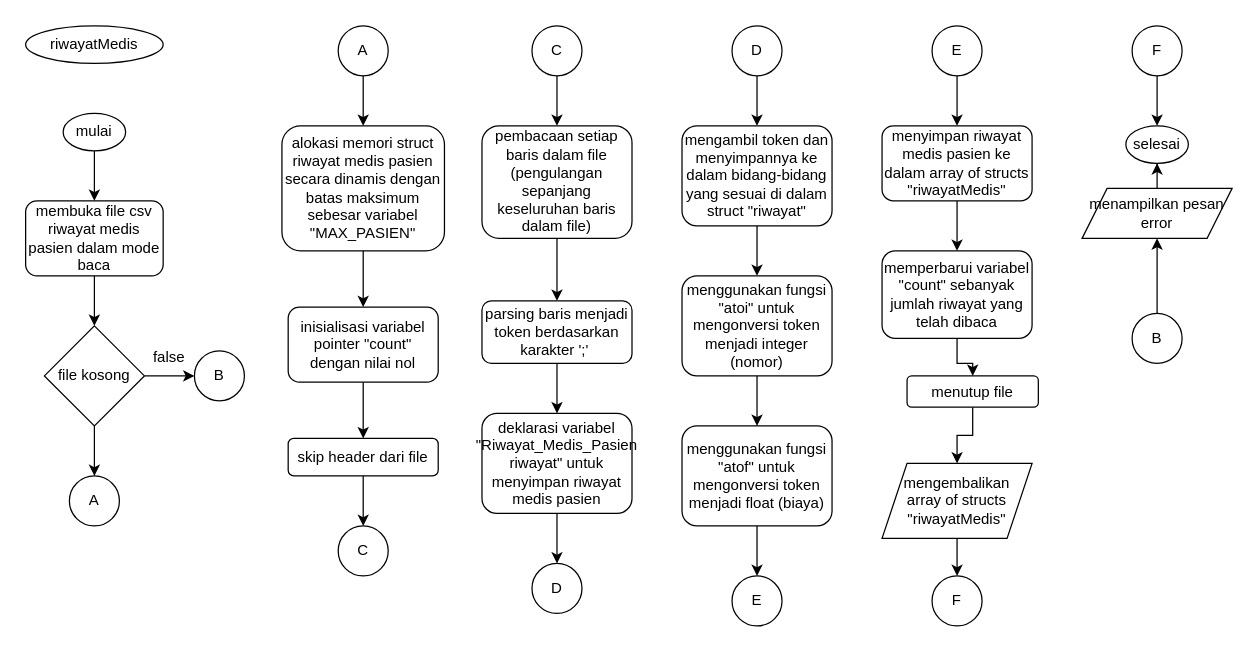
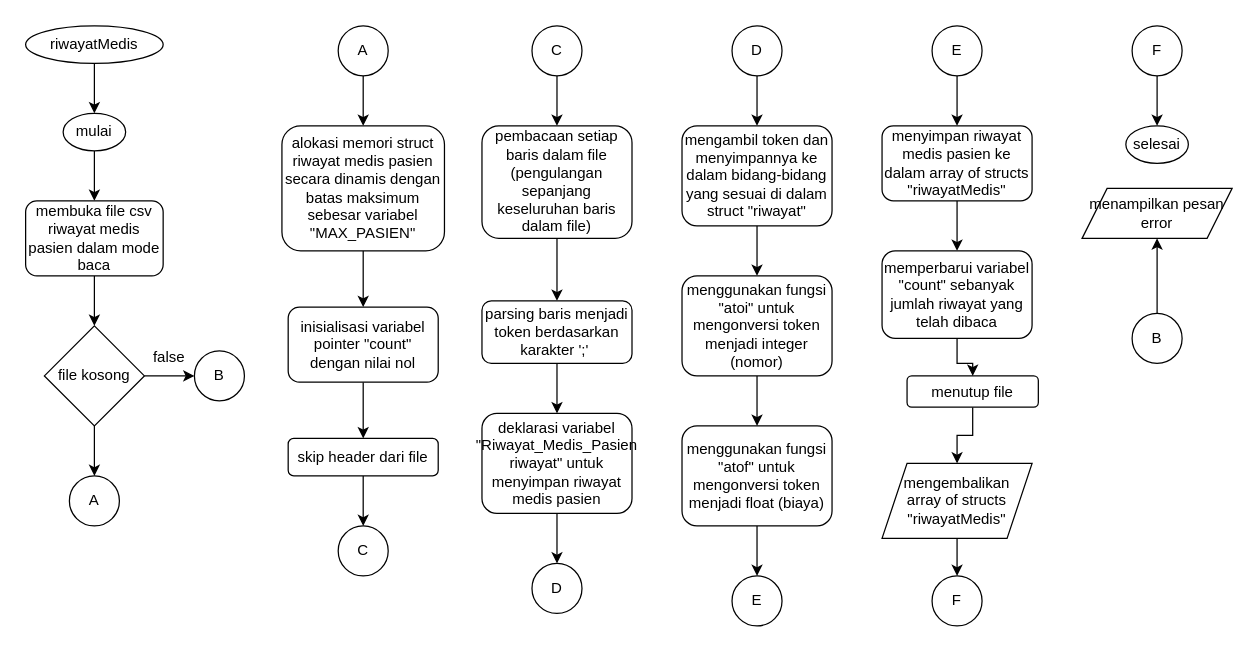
edge "riwayatMedis" -> "mulai": added
edge "menampilkan pesan error" -> "selesai": removed
